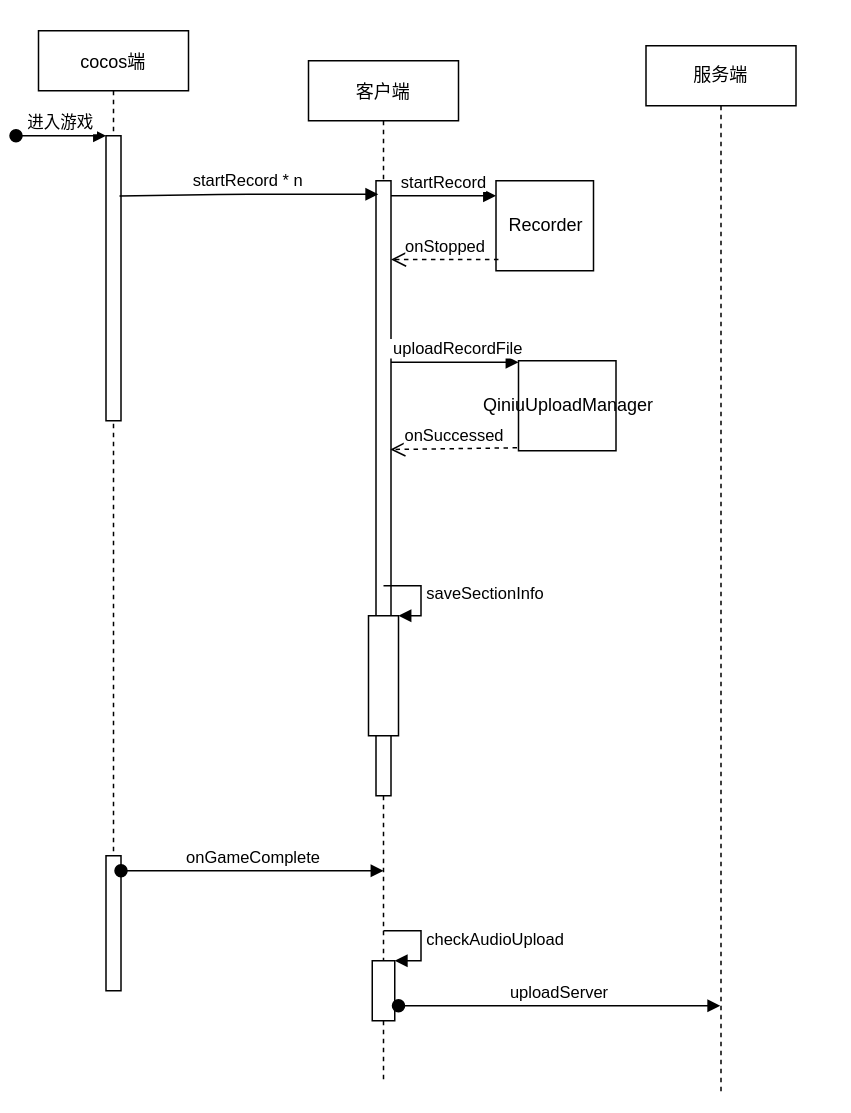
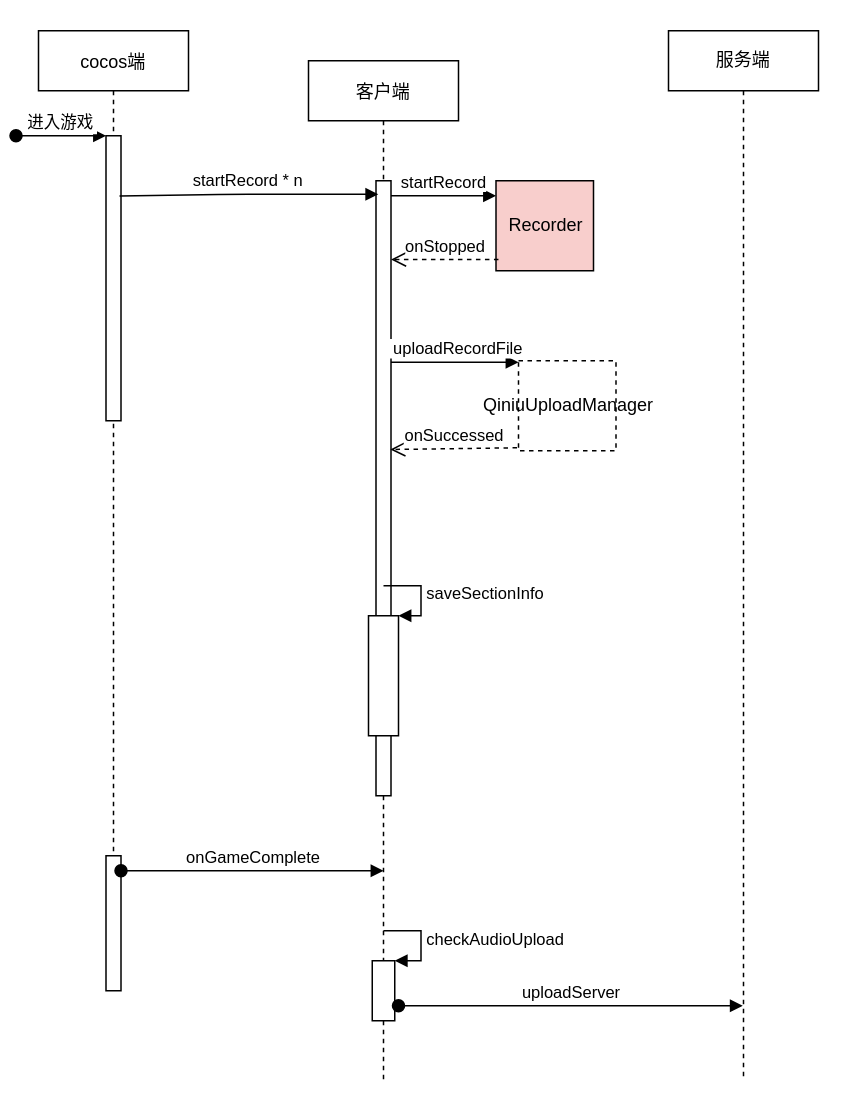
node "Recorder": fillcolor #ffffff -> #f8cecc
node "QiniuUploadManager": style solid -> dashed
node "服务端": moved (721, 571) -> (743, 556)
